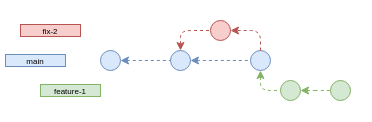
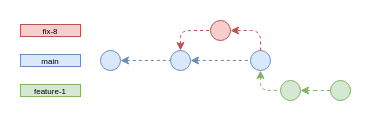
node "fix-2": label "fix-2" -> "fix-8"
node "main": moved (36, 61) -> (51, 61)
node "feature-1": moved (71, 91) -> (51, 91)
